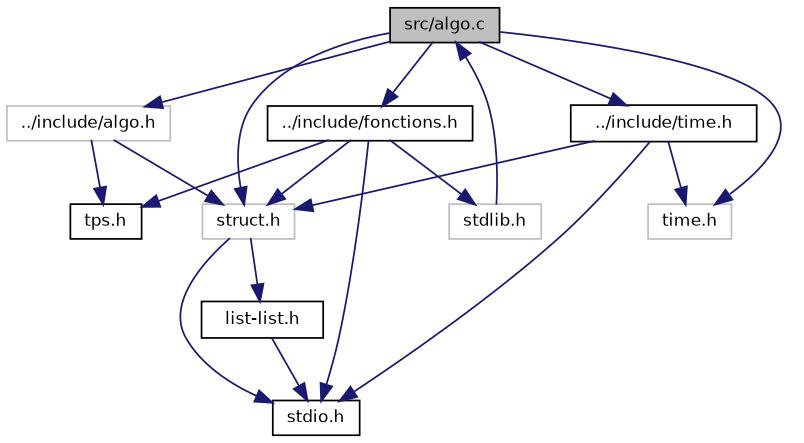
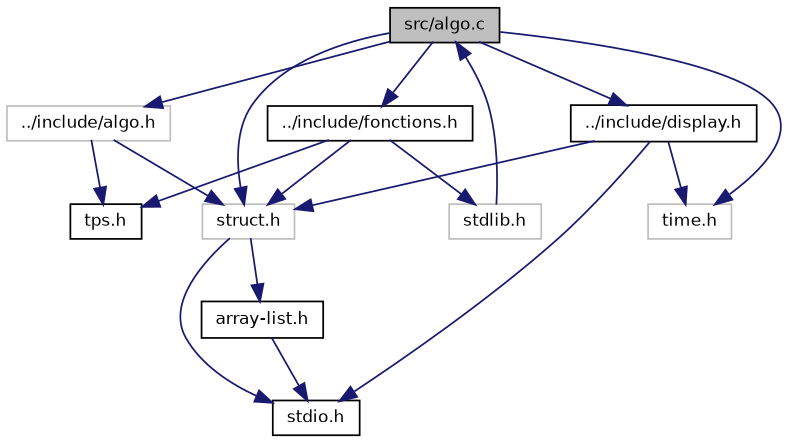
node "../include/time.h": label "../include/time.h" -> "../include/display.h"
edge "../include/fonctions.h" -> "stdio.h": removed
node "list-list.h": label "list-list.h" -> "array-list.h"
